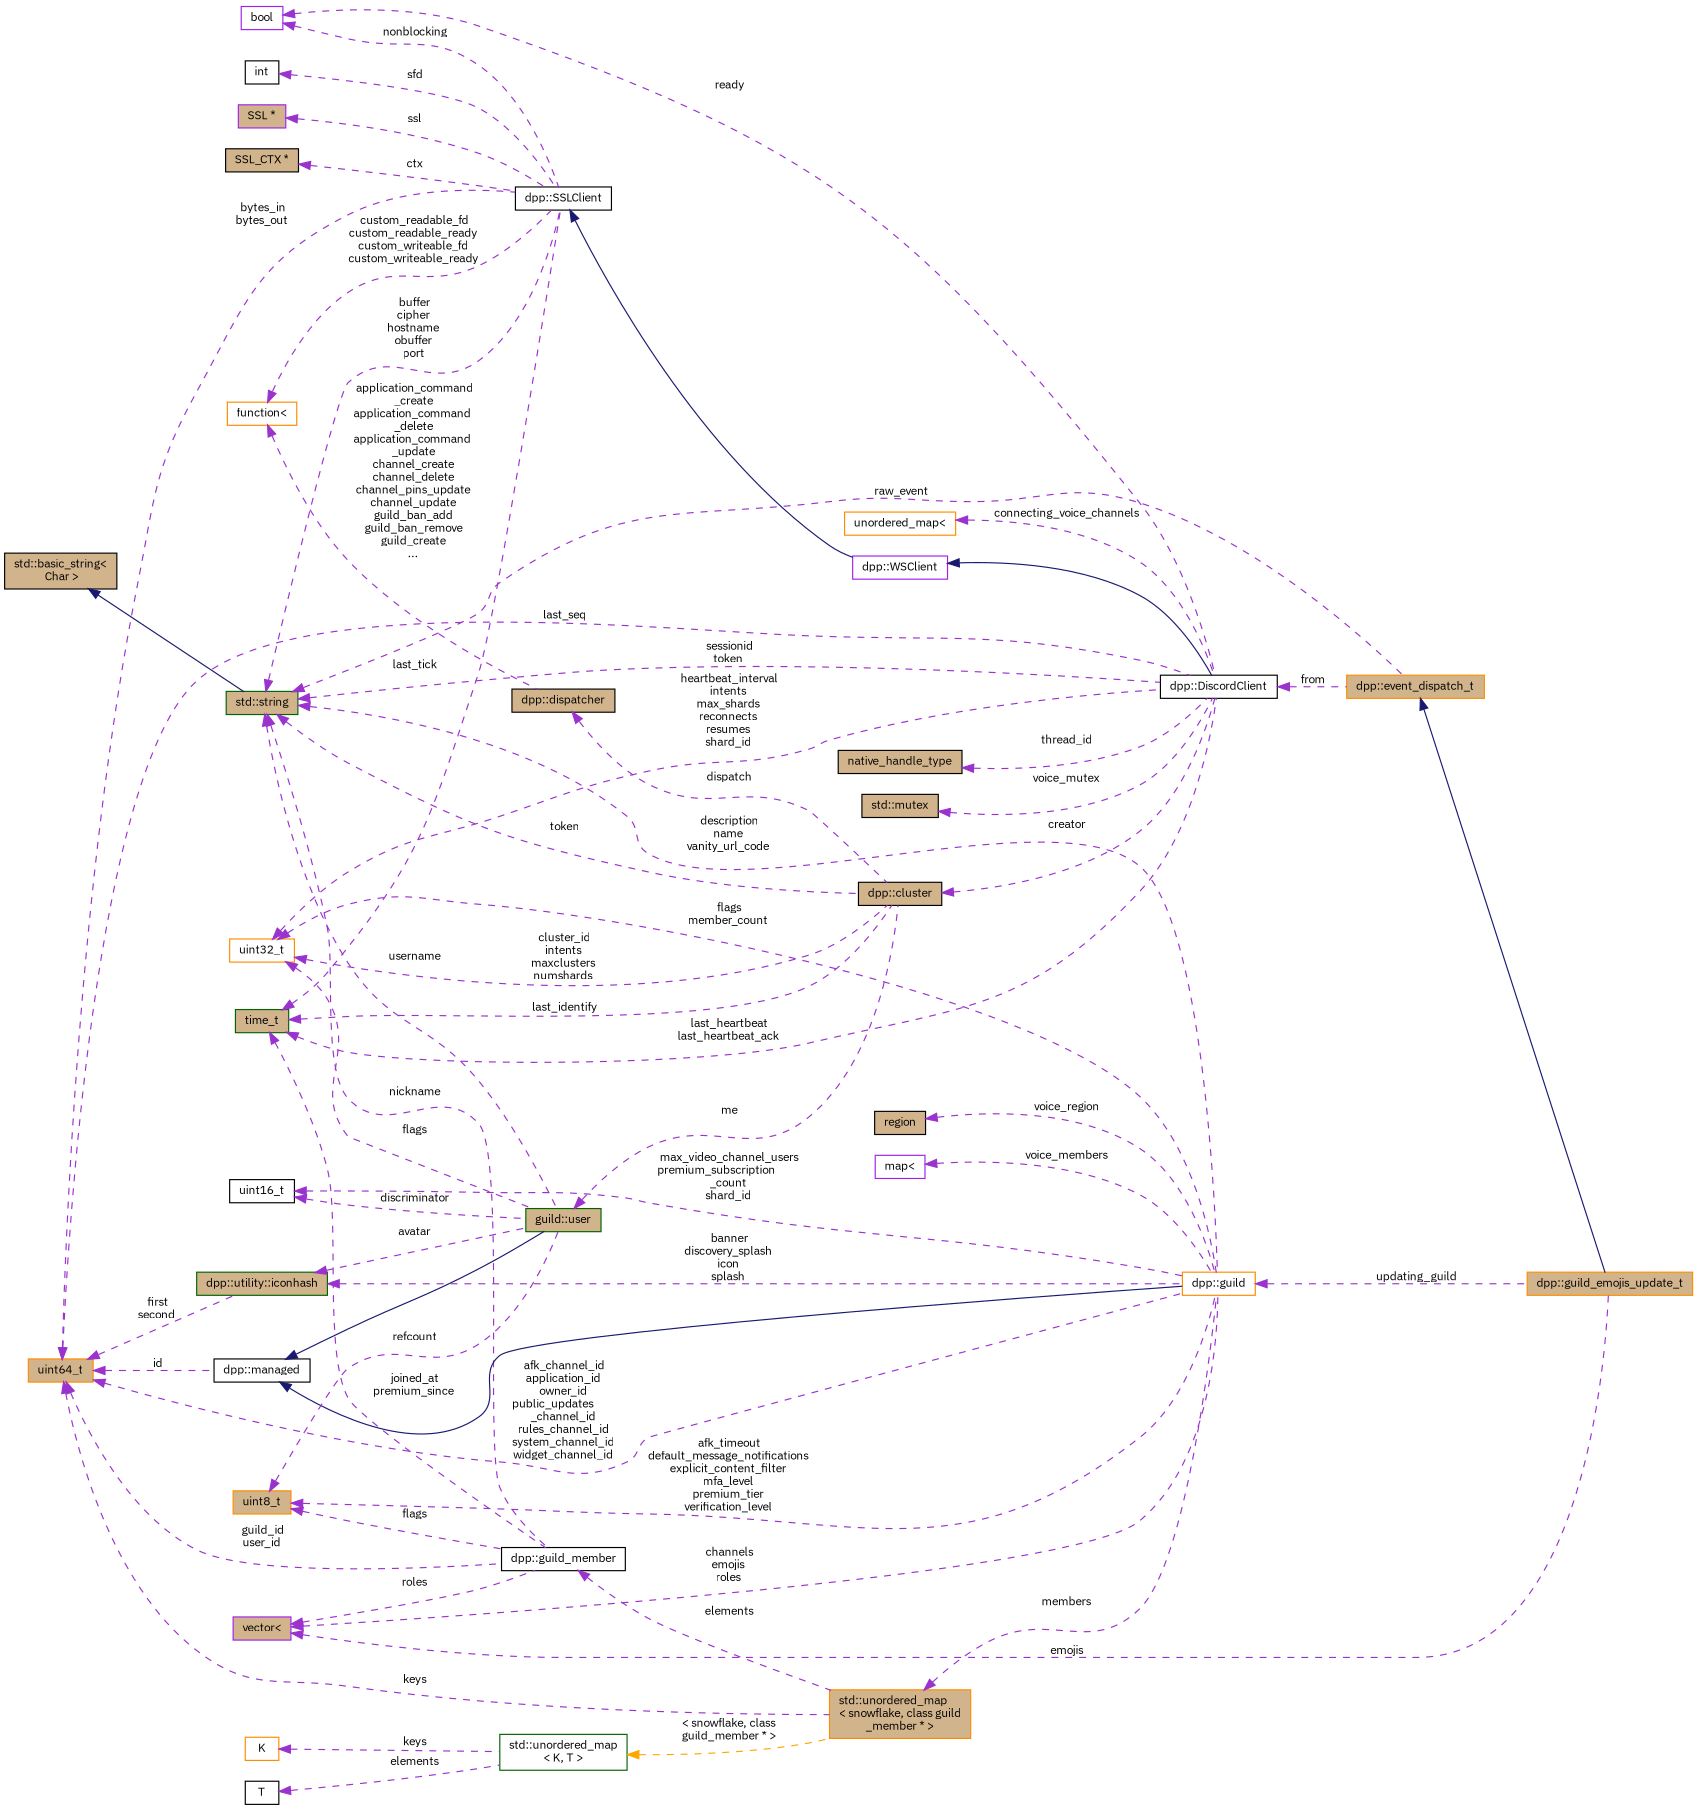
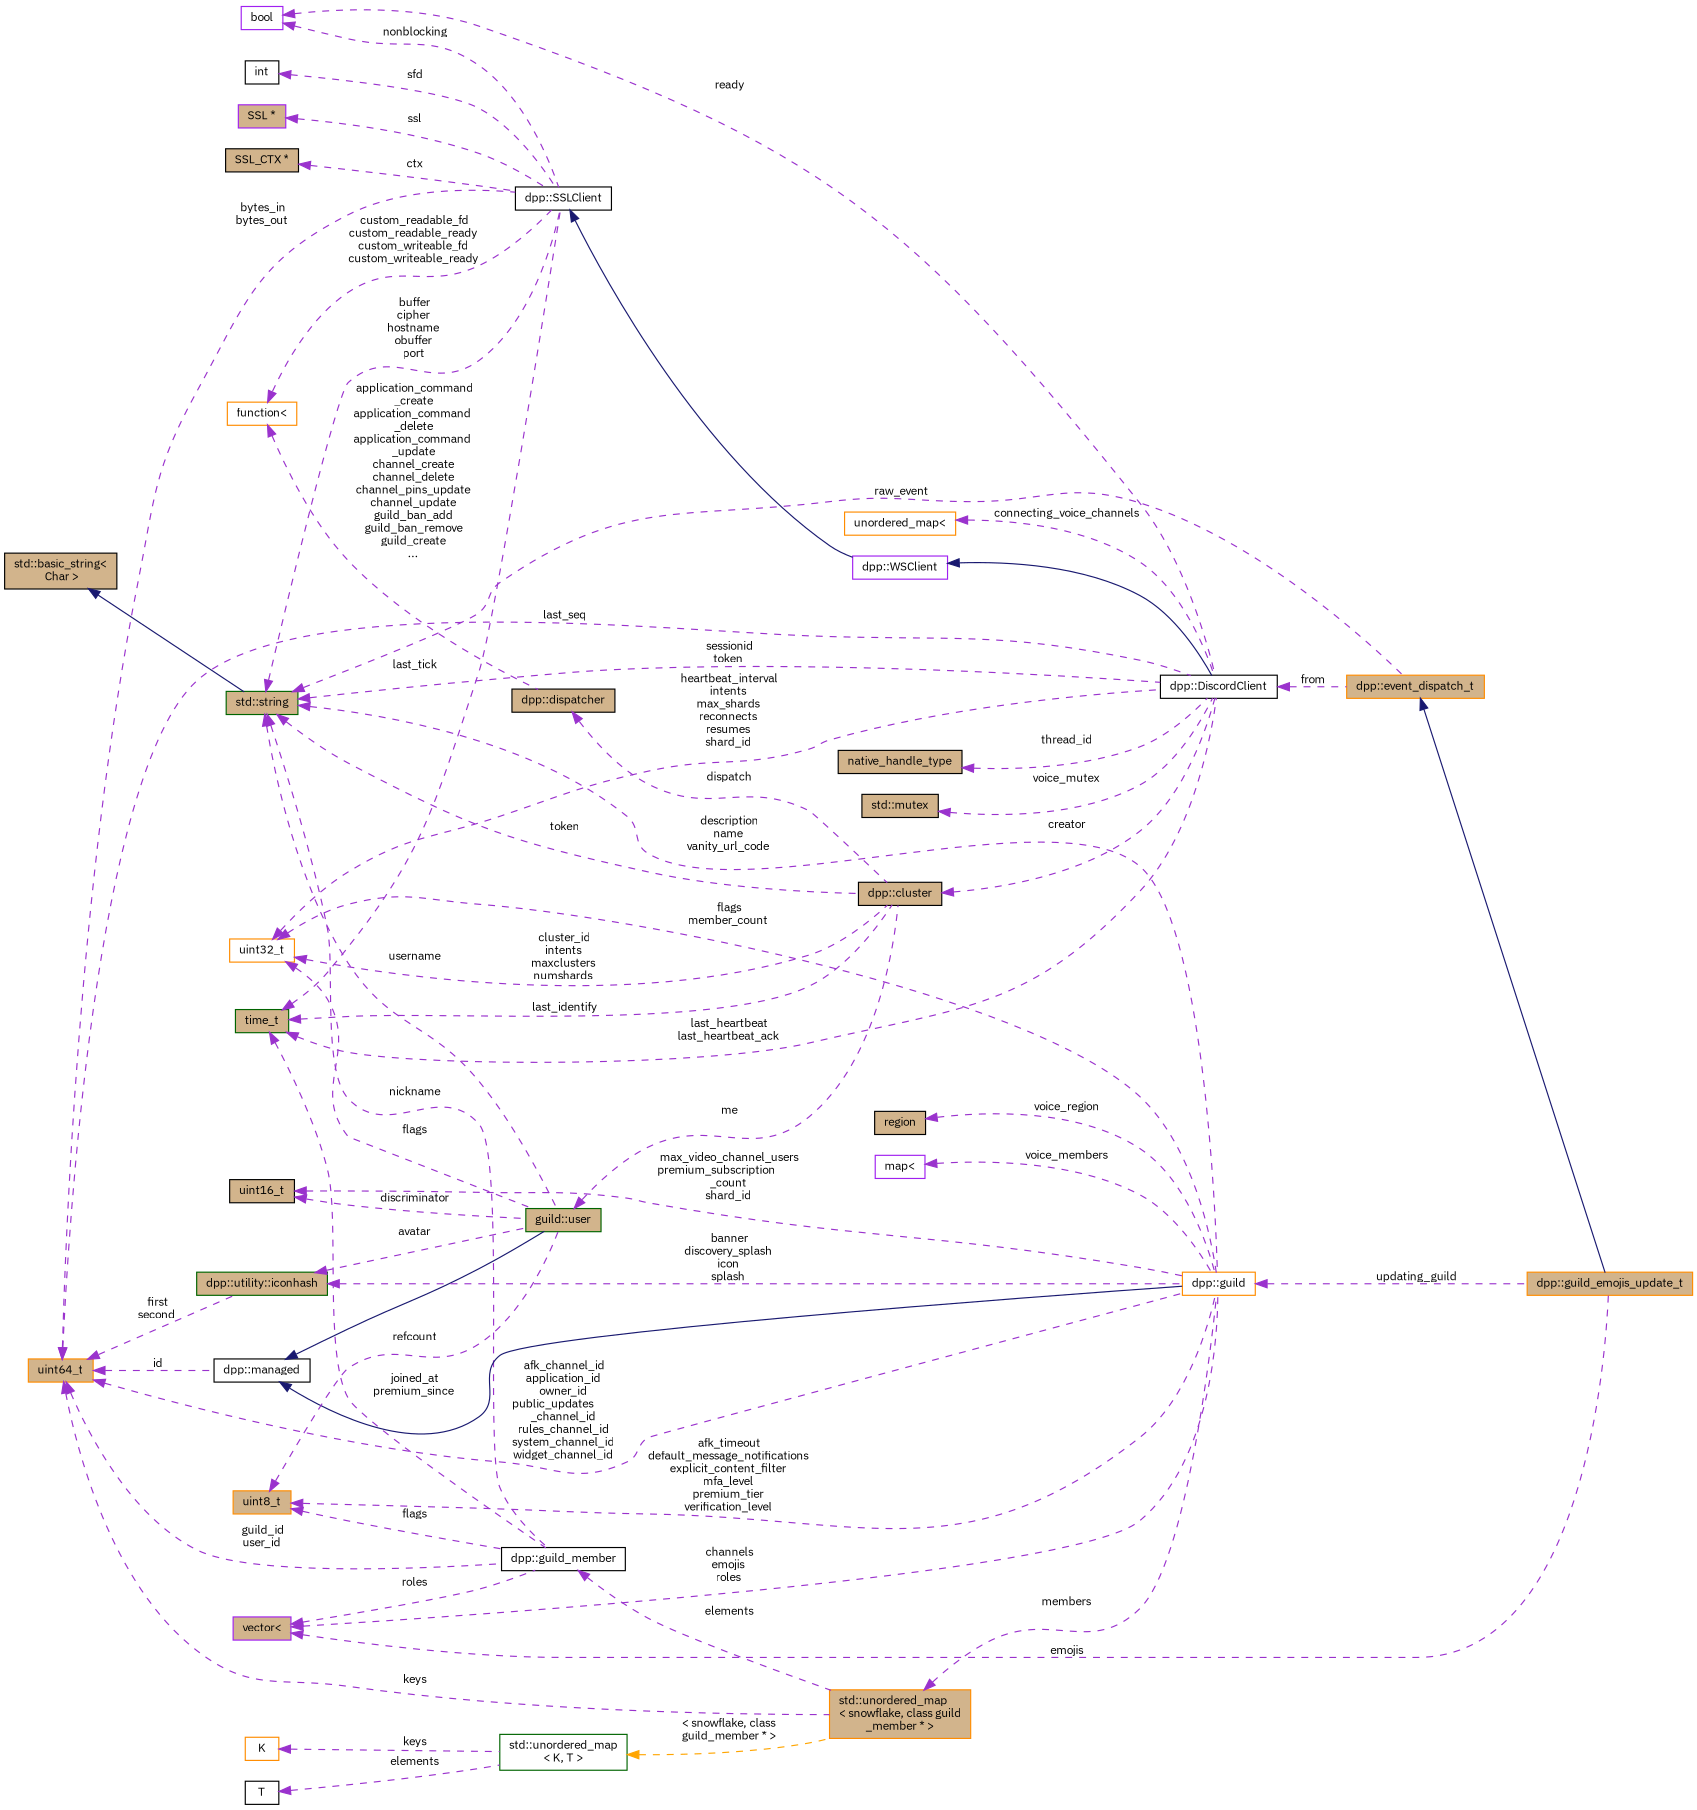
node "uint16_t": fillcolor white -> tan
